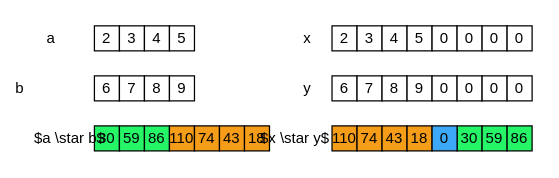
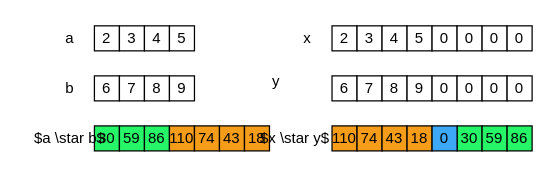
node "a": moved (51, 38) -> (69, 38)
node "b": moved (19, 88) -> (69, 88)
node "y": moved (307, 88) -> (276, 82)
